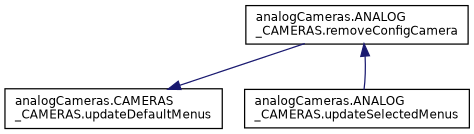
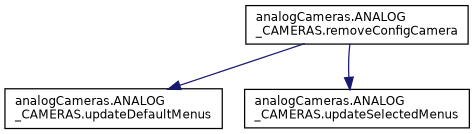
edge "analogCameras.ANALOG _CAMERAS.updateSelectedMenus" -> "analogCameras.ANALOG _CAMERAS.removeConfigCamera": reversed
node "analogCameras.CAMERAS _CAMERAS.updateDefaultMenus": label "analogCameras.CAMERAS _CAMERAS.updateDefaultMenus" -> "analogCameras.ANALOG _CAMERAS.updateDefaultMenus"
